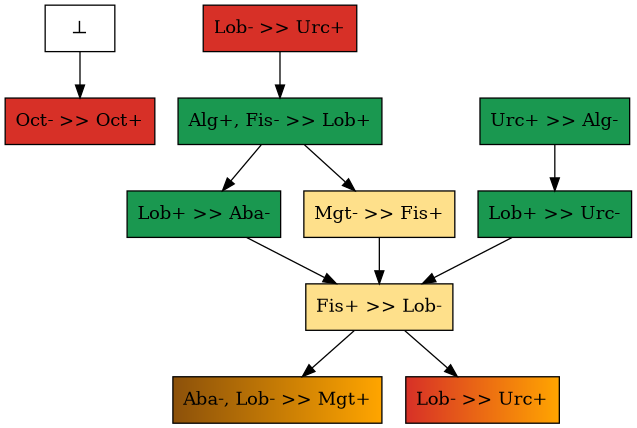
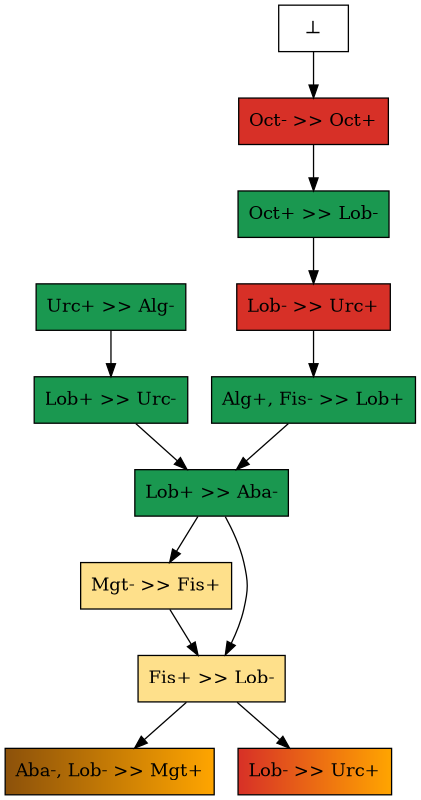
edge "Alg+, Fis- >> Lob+" -> "Mgt- >> Fis+": now "Lob+ >> Aba-" -> "Mgt- >> Fis+"
node "Oct+ >> Lob-": added
edge "Lob+ >> Urc-" -> "Fis+ >> Lob-": now "Lob+ >> Urc-" -> "Lob+ >> Aba-"
